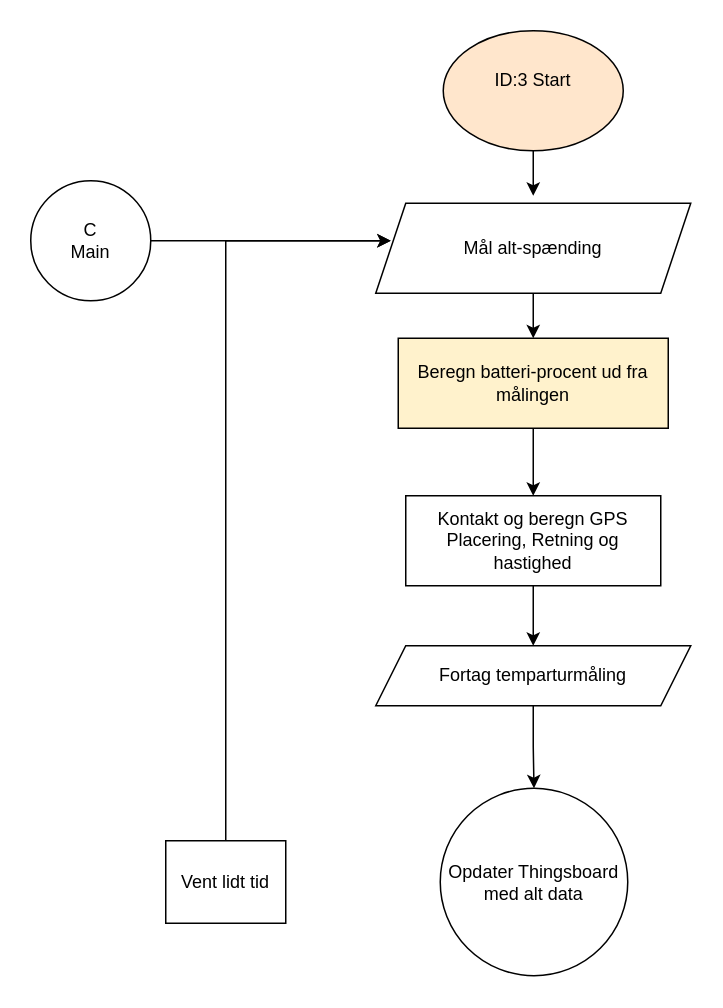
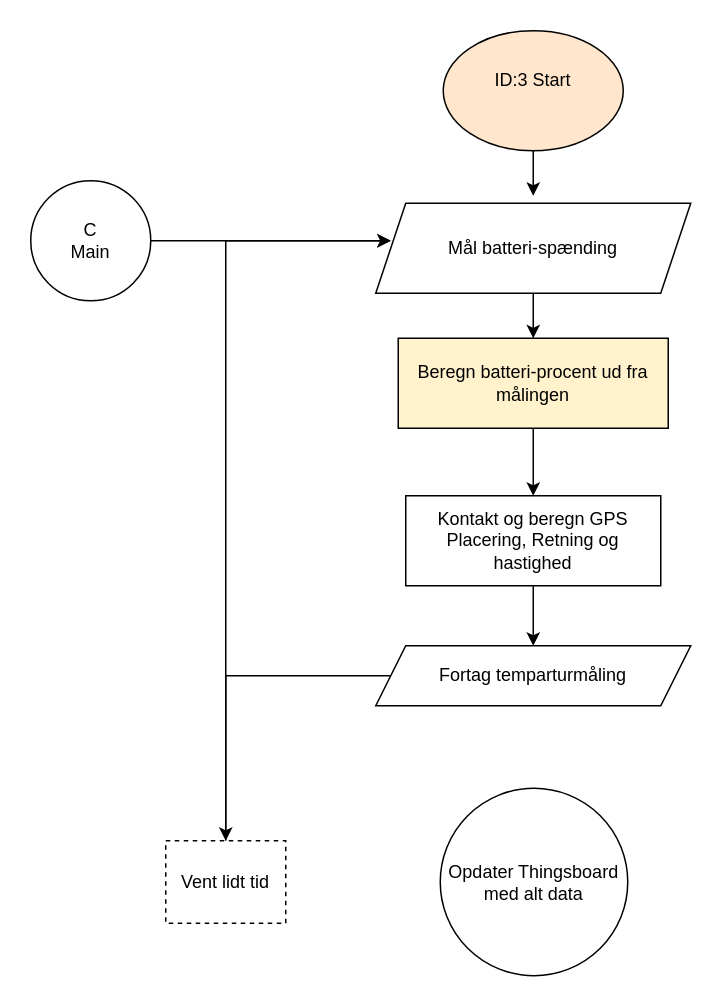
node "Mål alt-spænding": label "Mål alt-spænding" -> "Mål batteri-spænding"
edge "Fortag temparturmåling" -> "Opdater Thingsboard med alt data": now "Fortag temparturmåling" -> "Vent lidt tid"
node "Vent lidt tid": style solid -> dashed
